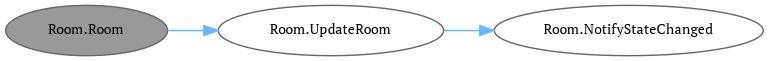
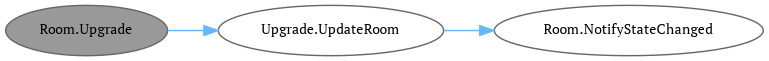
node "Room.Room": label "Room.Room" -> "Room.Upgrade"
node "Room.UpdateRoom": label "Room.UpdateRoom" -> "Upgrade.UpdateRoom"
